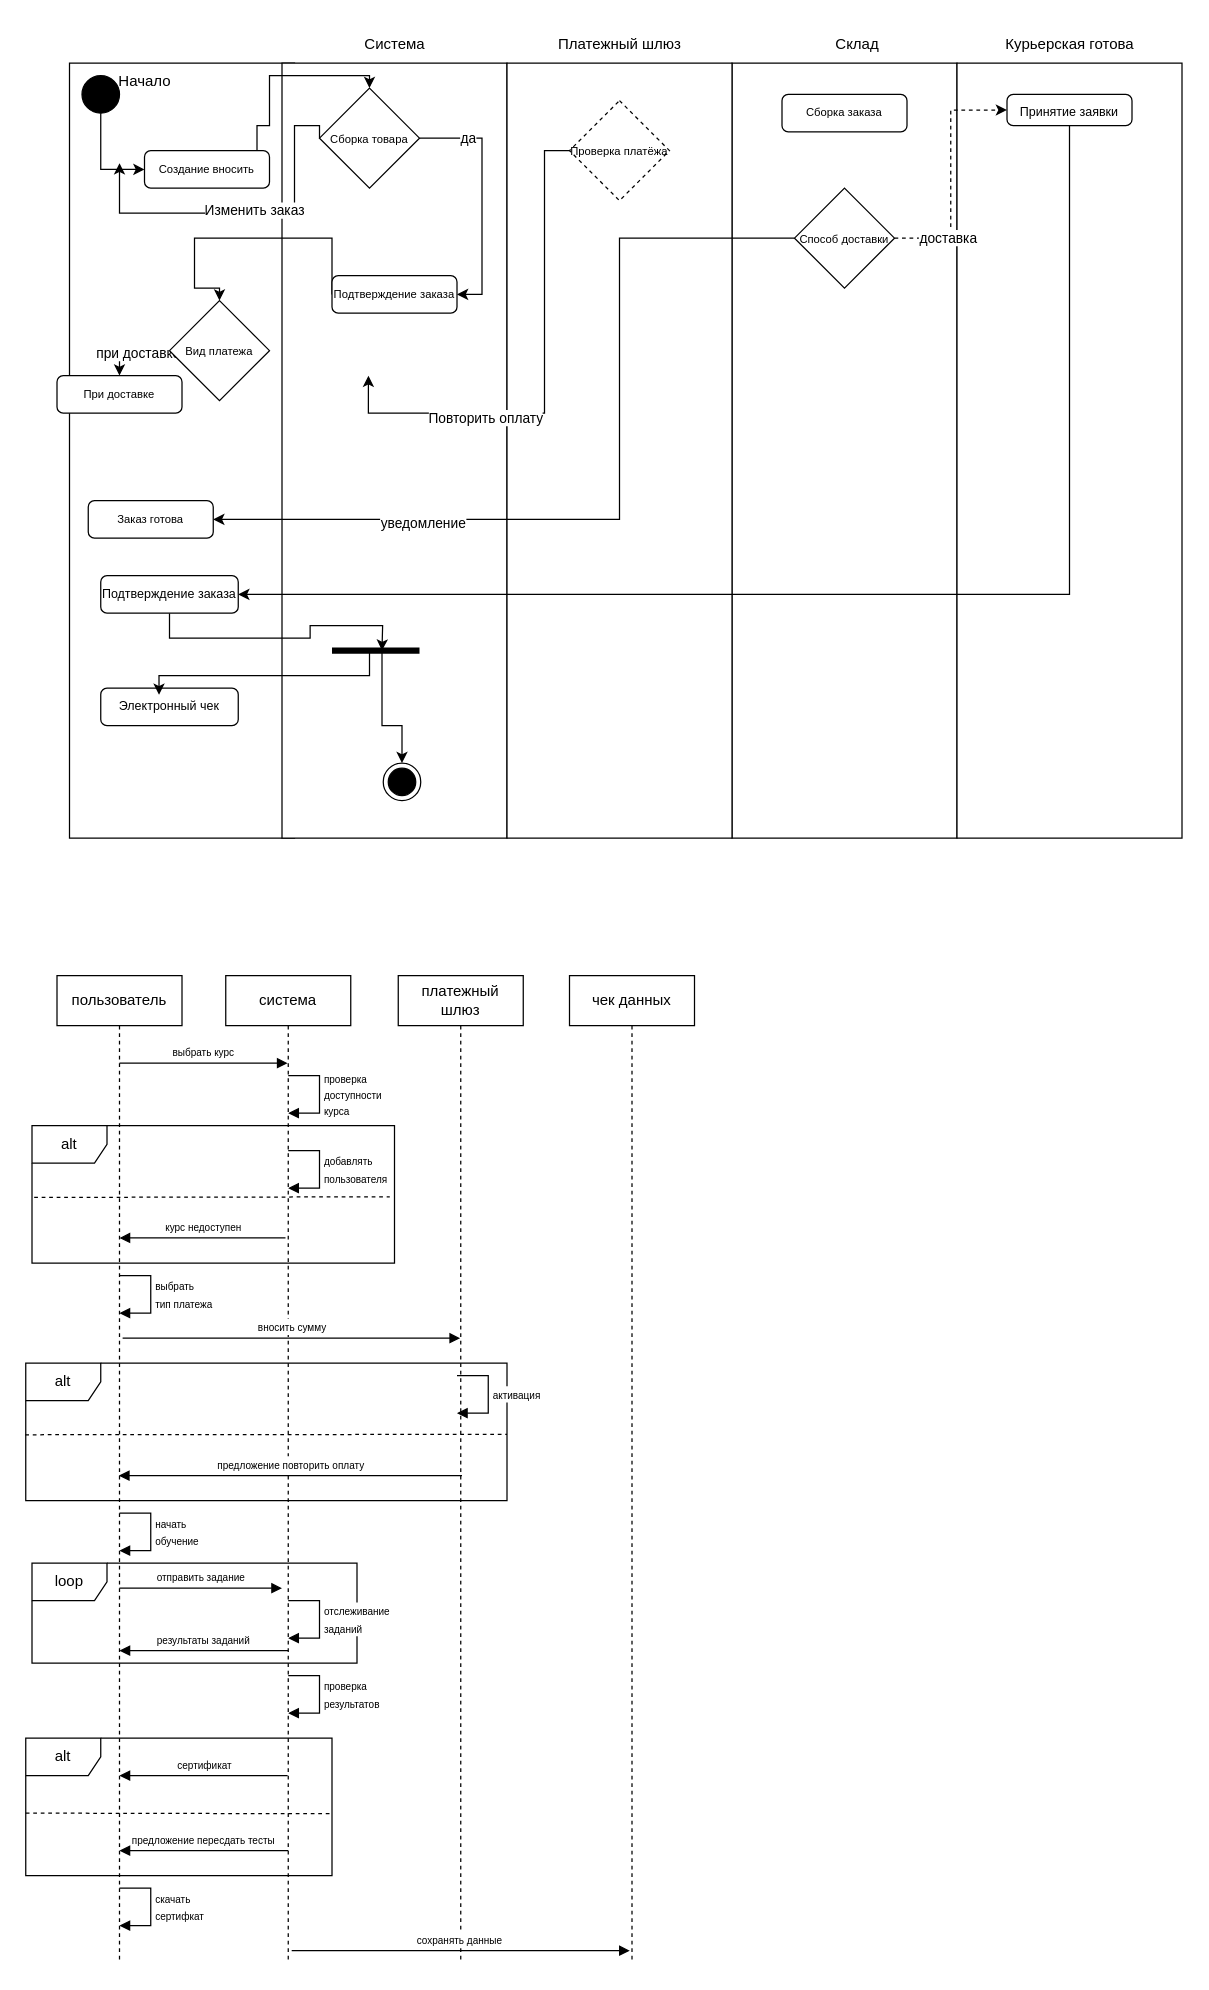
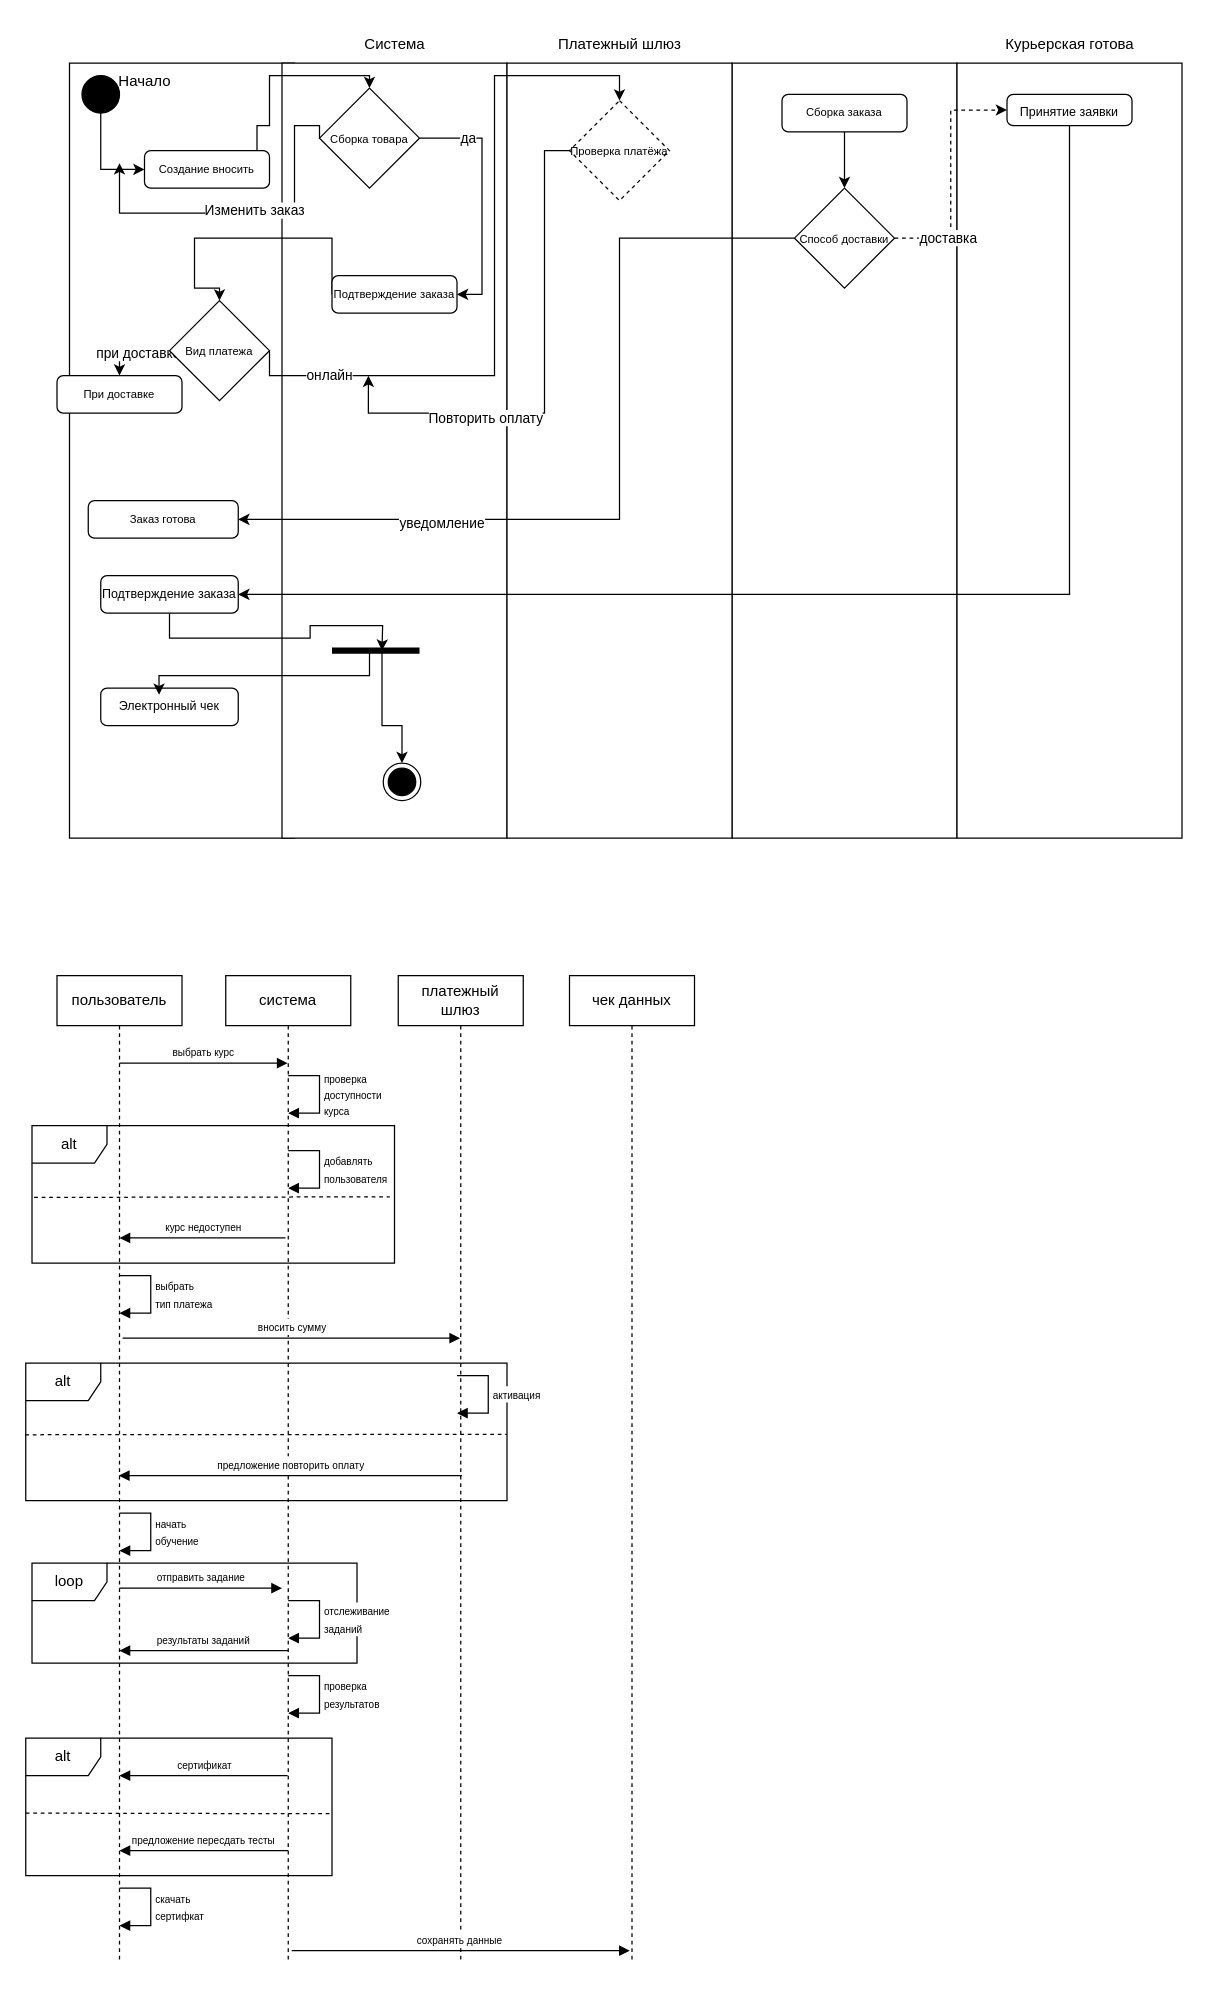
node "Склад": removed
edge "Сборка заказа" -> "Способ доставки": added
edge "Вид платежа" -> "Проверка платёжа": added, label "онлайн"
node "Заказ готова": size 125x38 -> 150x38
